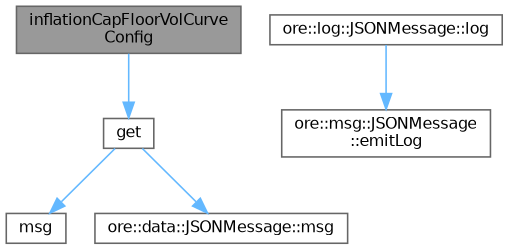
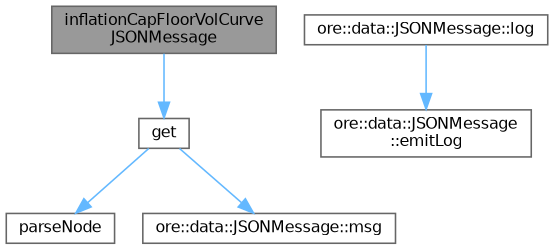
node "inflationCapFloorVolCurve Config": label "inflationCapFloorVolCurve Config" -> "inflationCapFloorVolCurve JSONMessage"
node "ore::log::JSONMessage::log": label "ore::log::JSONMessage::log" -> "ore::data::JSONMessage::log"
node "ore::msg::JSONMessage ::emitLog": label "ore::msg::JSONMessage ::emitLog" -> "ore::data::JSONMessage ::emitLog"
node "msg": label "msg" -> "parseNode"
